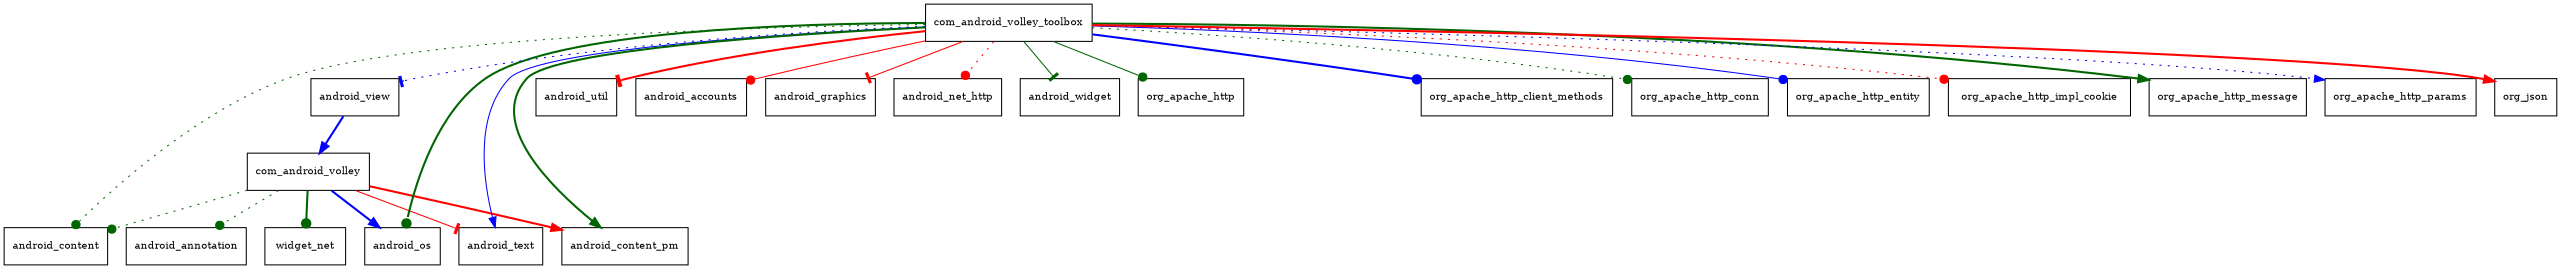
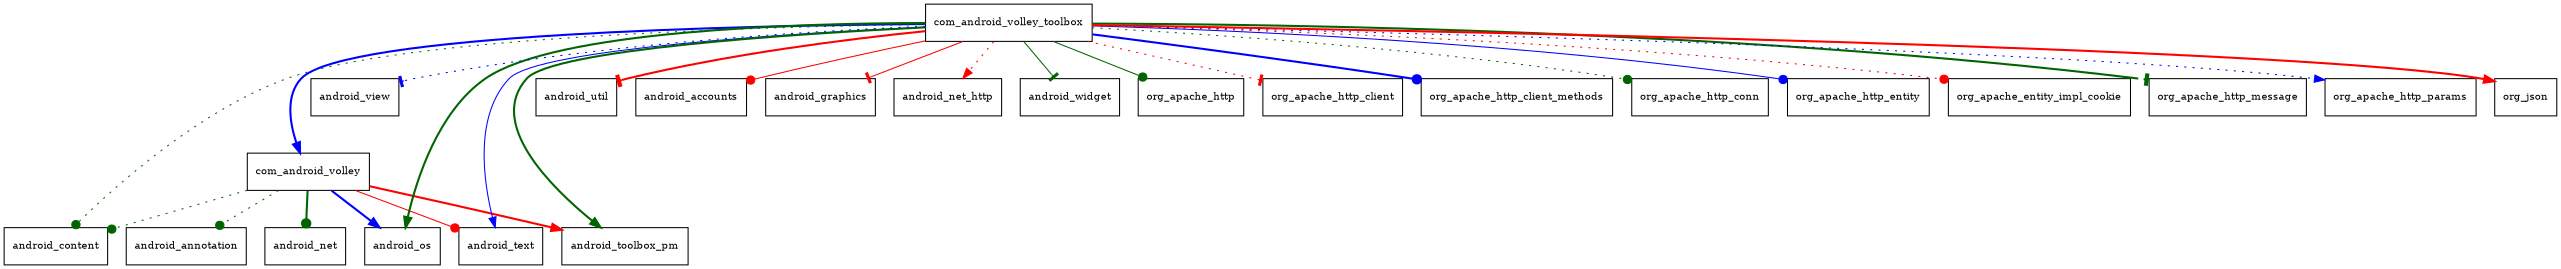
edge "com_android_volley_toolbox" -> "org_apache_http_message": arrowhead normal -> tee
edge "com_android_volley_toolbox" -> "android_os": arrowhead dot -> normal
edge "com_android_volley_toolbox" -> "android_net_http": arrowhead dot -> normal
node "org_apache_http_client": added
node "org_apache_http_impl_cookie": label "org_apache_http_impl_cookie" -> "org_apache_entity_impl_cookie"
edge "android_view" -> "com_android_volley": now "com_android_volley_toolbox" -> "com_android_volley"
edge "com_android_volley" -> "android_text": arrowhead tee -> dot
node "widget_net": label "widget_net" -> "android_net"
node "android_content_pm": label "android_content_pm" -> "android_toolbox_pm"
